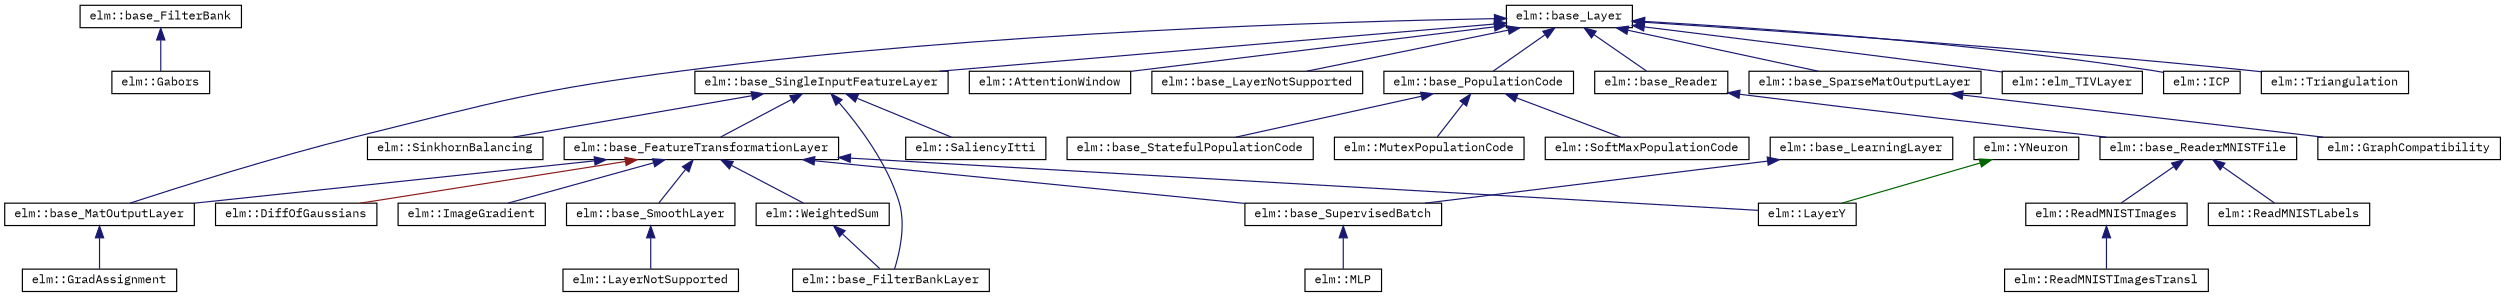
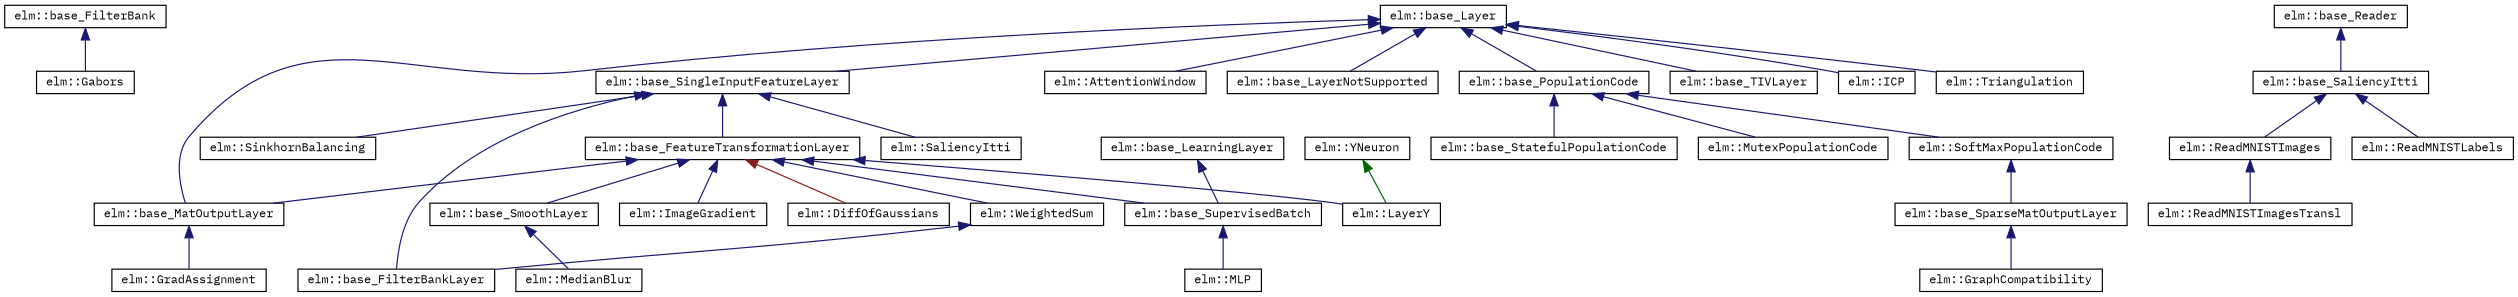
edge "elm::base_SparseMatOutputLayer" -> "elm::base_Layer": now "elm::base_SparseMatOutputLayer" -> "elm::SoftMaxPopulationCode"
edge "elm::base_Reader" -> "elm::base_Layer": removed
node "elm::elm_TIVLayer": label "elm::elm_TIVLayer" -> "elm::base_TIVLayer"
node "elm::base_ReaderMNISTFile": label "elm::base_ReaderMNISTFile" -> "elm::base_SaliencyItti"
node "elm::LayerNotSupported": label "elm::LayerNotSupported" -> "elm::MedianBlur"
